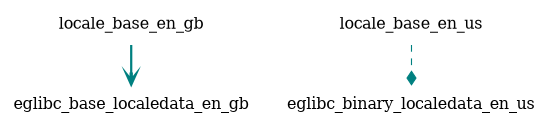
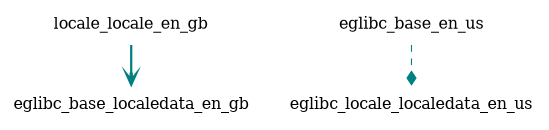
node "locale_base_en_gb": label "locale_base_en_gb" -> "locale_locale_en_gb"
node "locale_base_en_us": label "locale_base_en_us" -> "eglibc_base_en_us"
node "eglibc_binary_localedata_en_us": label "eglibc_binary_localedata_en_us" -> "eglibc_locale_localedata_en_us"
